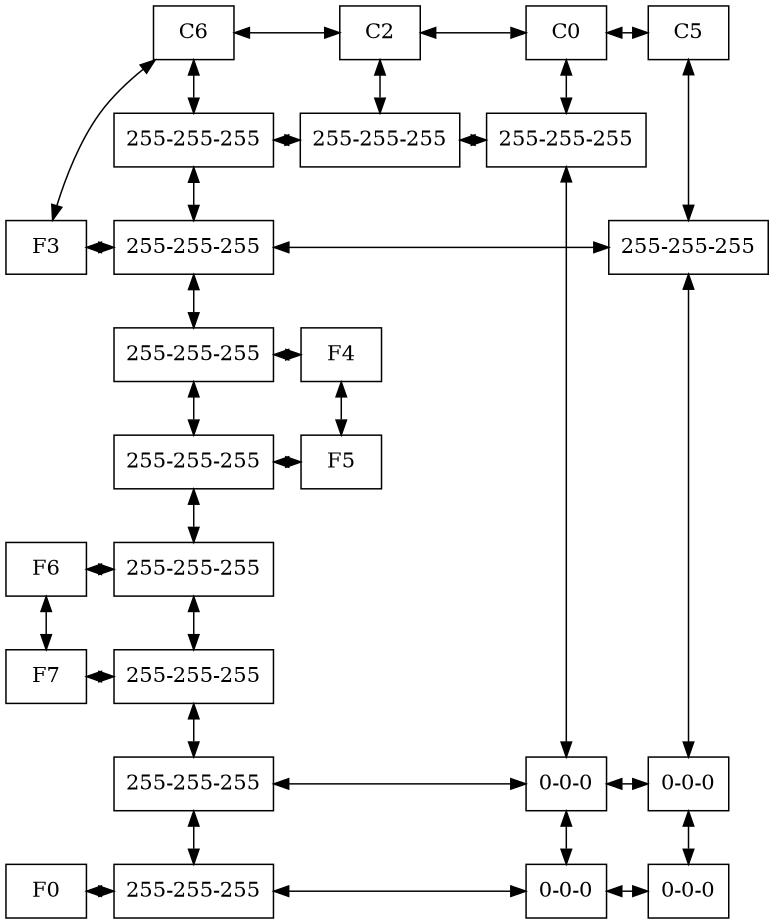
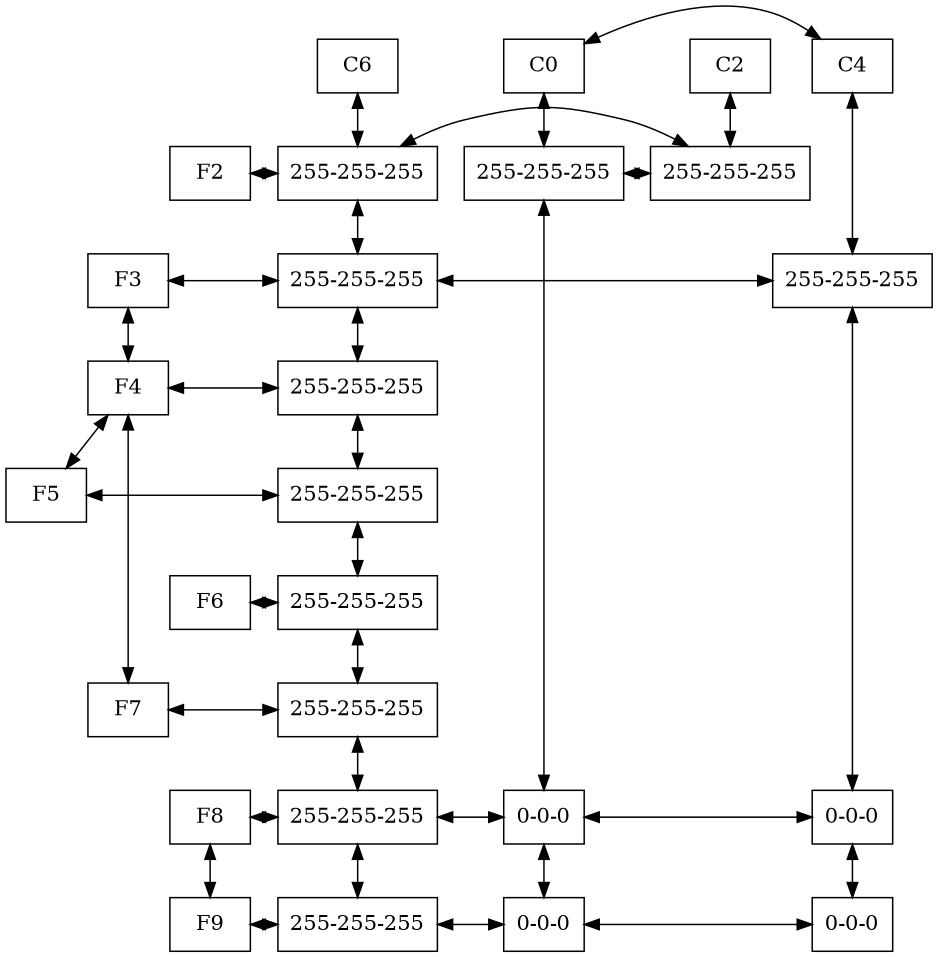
edge "C6" -- "C2": removed
edge "C2" -- "C0": removed
node "C5": label "C5" -> "C4"
edge "C6" -- "F3": now "F4" -- "F3"
node "F2": added
edge "F6" -- "F7": now "F4" -- "F7"
node "F8": added
node "F0": label "F0" -> "F9"
